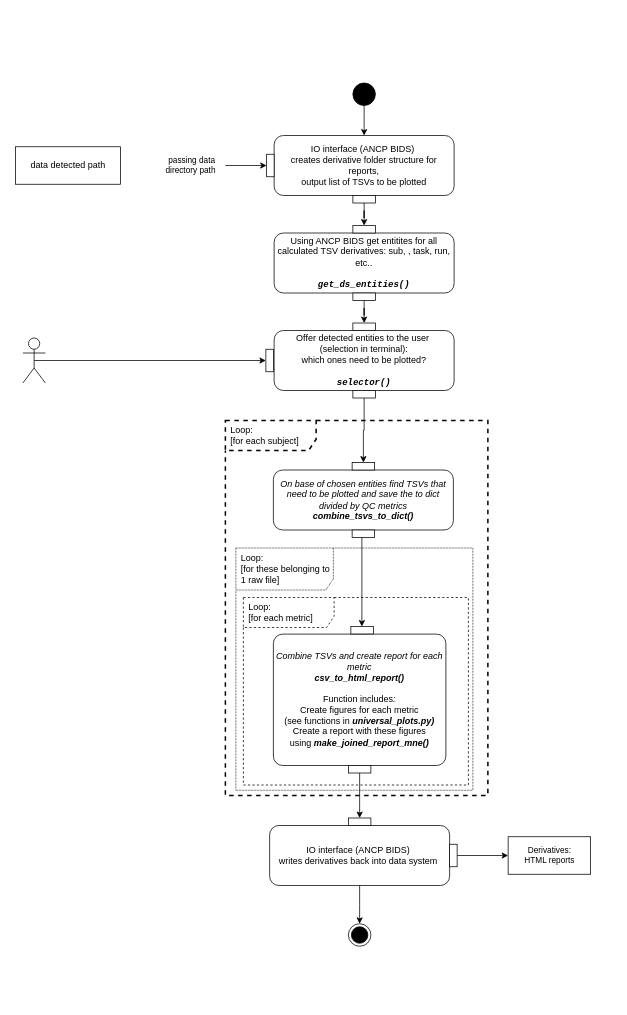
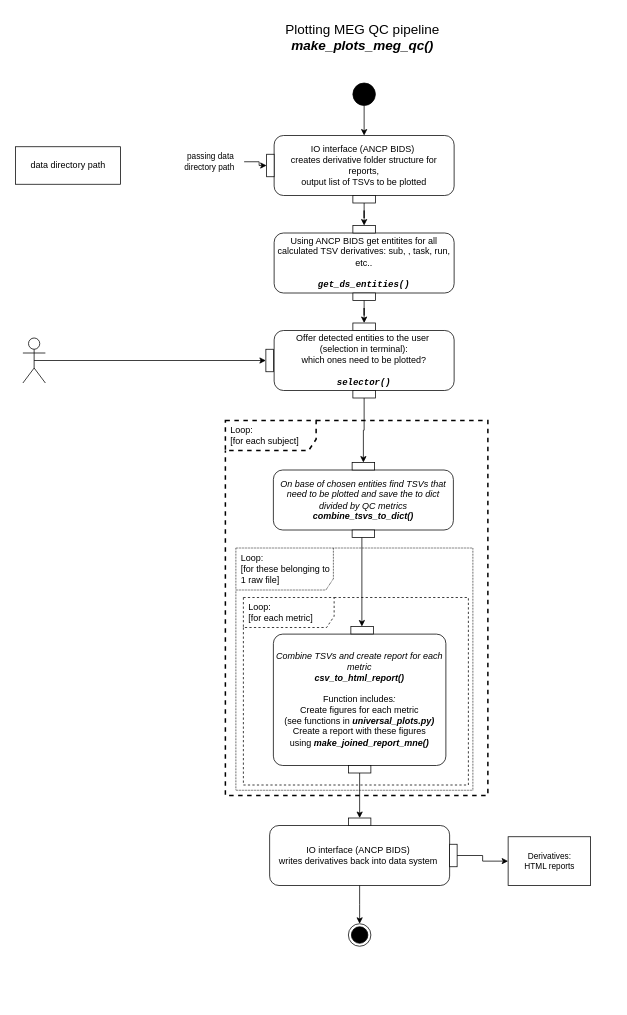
node "Plotting MEG QC pipeline make_plots_meg_qc()": added
node "data detected path": label "data detected path" -> "data directory path"
node "passing data directory path": moved (192, 165) -> (210, 162)
node "Derivatives: HTML reports": size 83x38 -> 83x49
